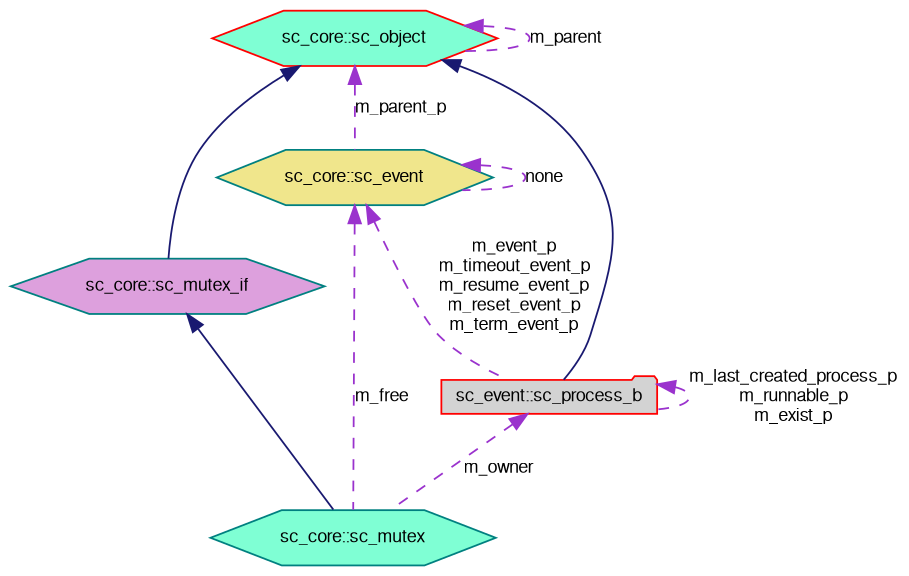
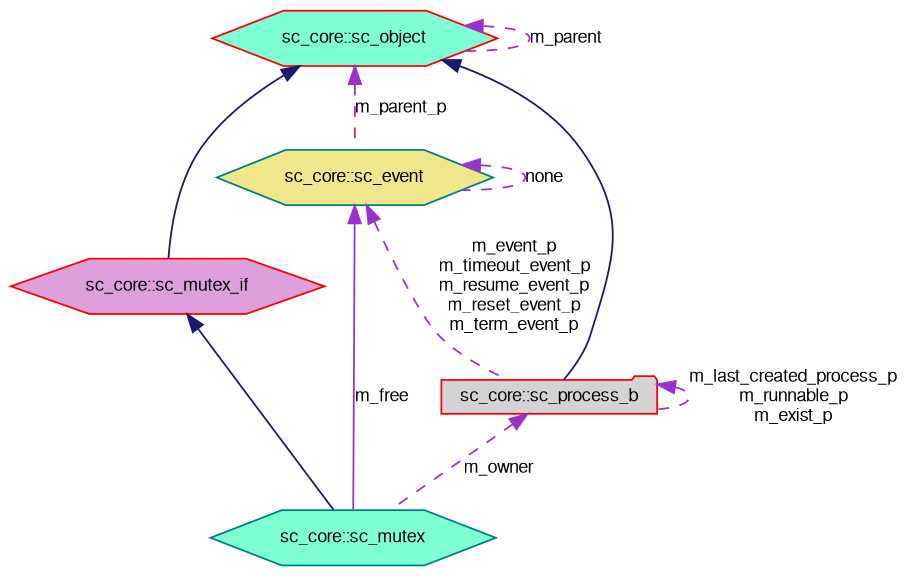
node "sc_core::sc_mutex_if": color teal -> red
edge "sc_core::sc_mutex" -> "sc_core::sc_event": style dashed -> solid
node "sc_event::sc_process_b": label "sc_event::sc_process_b" -> "sc_core::sc_process_b"
